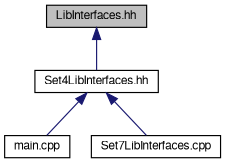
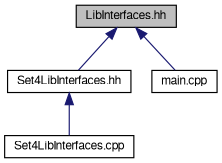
edge "main.cpp" -> "Set4LibInterfaces.hh": now "main.cpp" -> "LibInterfaces.hh"
node "Set7LibInterfaces.cpp": label "Set7LibInterfaces.cpp" -> "Set4LibInterfaces.cpp"
